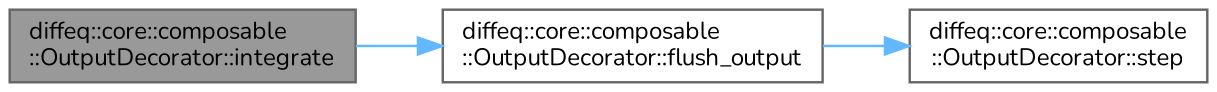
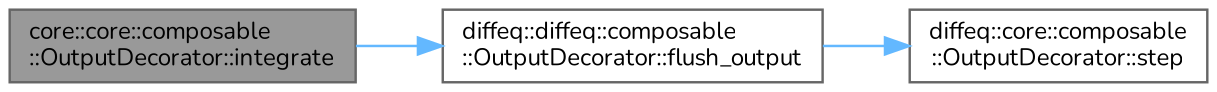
node "diffeq::core::composable ::OutputDecorator::integrate": label "diffeq::core::composable ::OutputDecorator::integrate" -> "core::core::composable ::OutputDecorator::integrate"
node "diffeq::core::composable ::OutputDecorator::flush_output": label "diffeq::core::composable ::OutputDecorator::flush_output" -> "diffeq::diffeq::composable ::OutputDecorator::flush_output"
